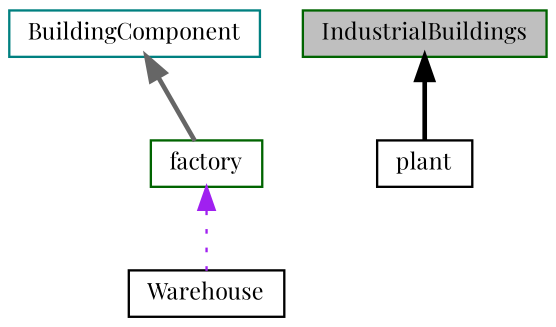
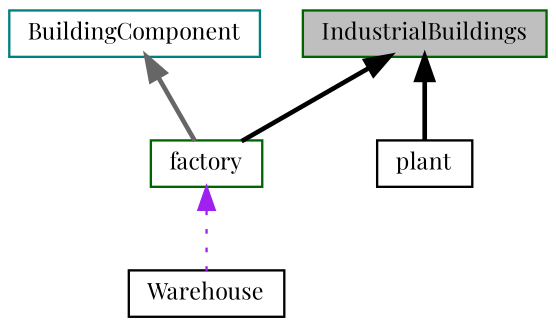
edge "factory" -> "IndustrialBuildings": added
